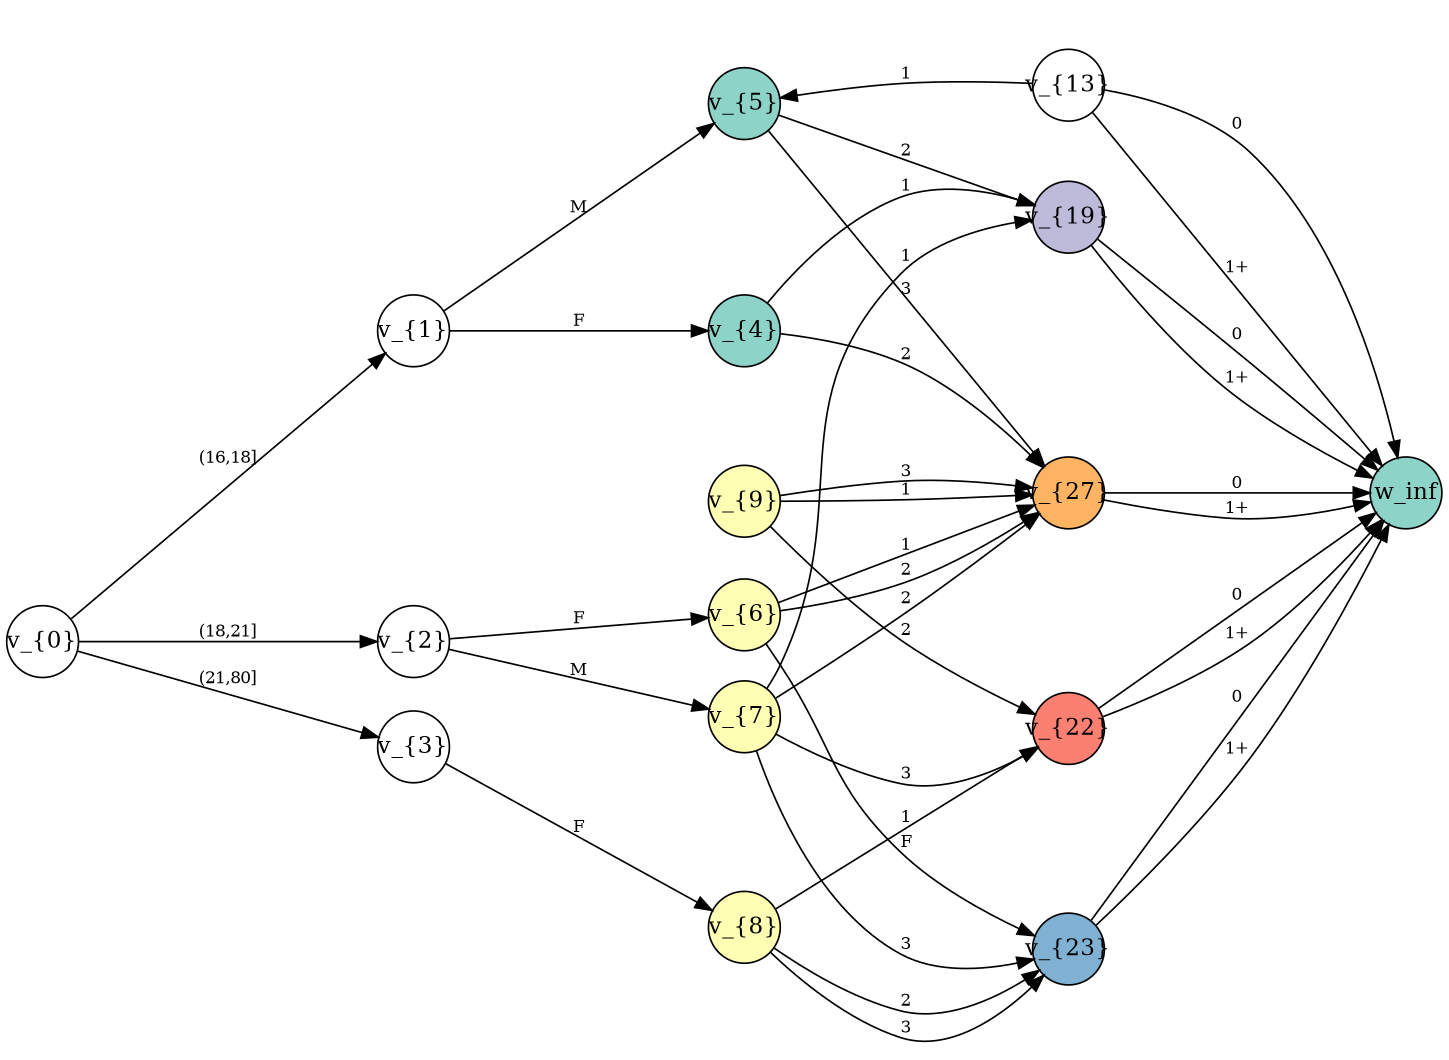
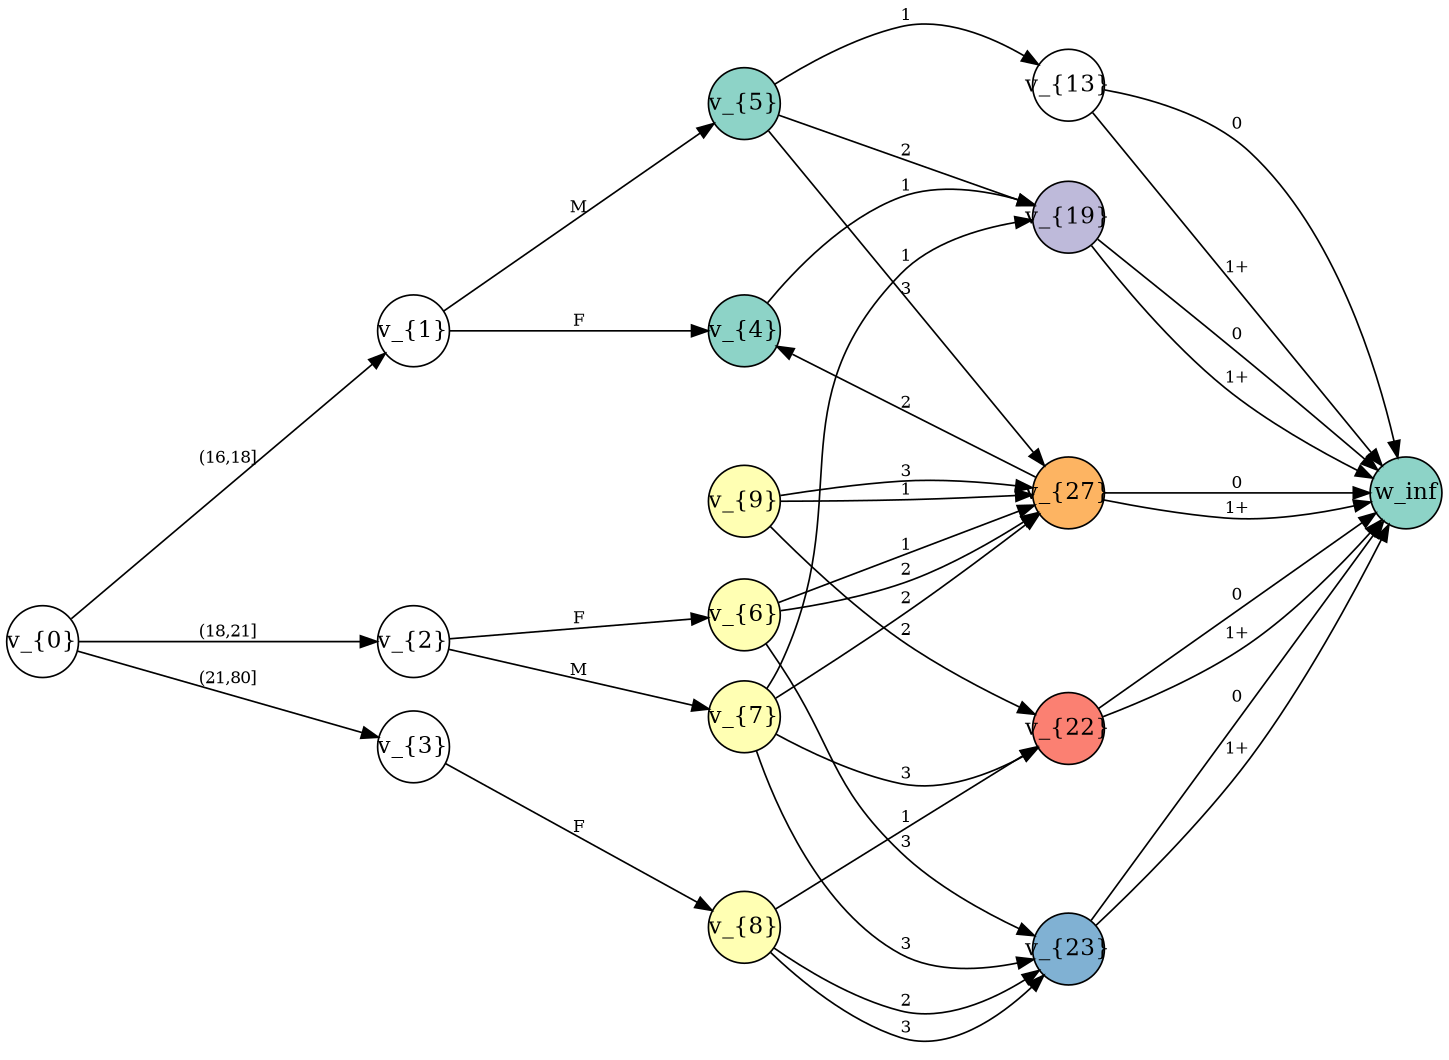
edge "v_{13}" -> "v_{5}": reversed
edge "v_{4}" -> "v_{27}": reversed
edge "v_{6}" -> "v_{23}": label "F" -> "3"
